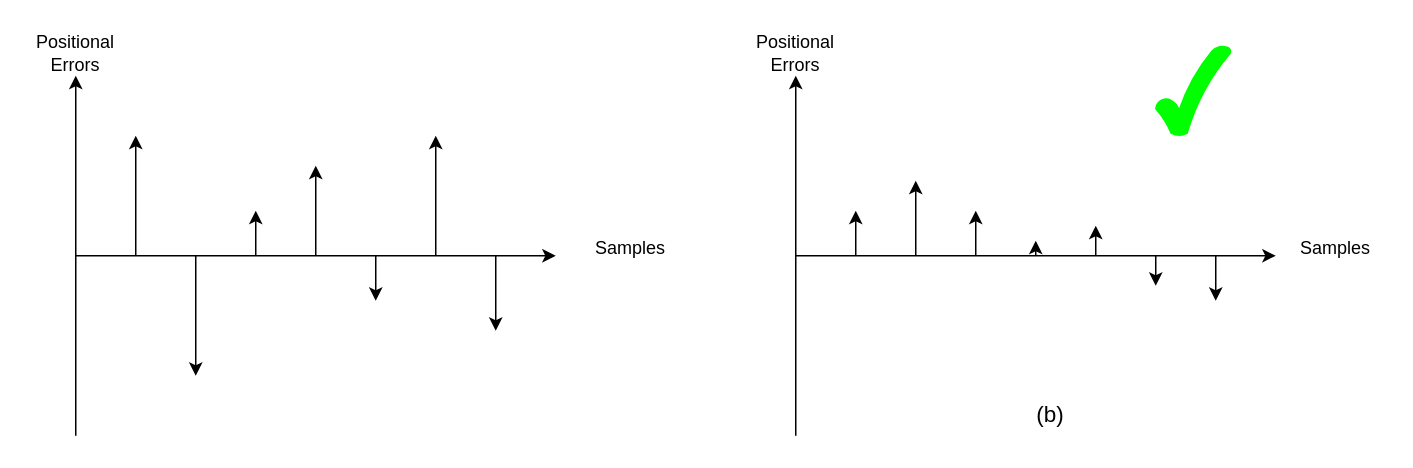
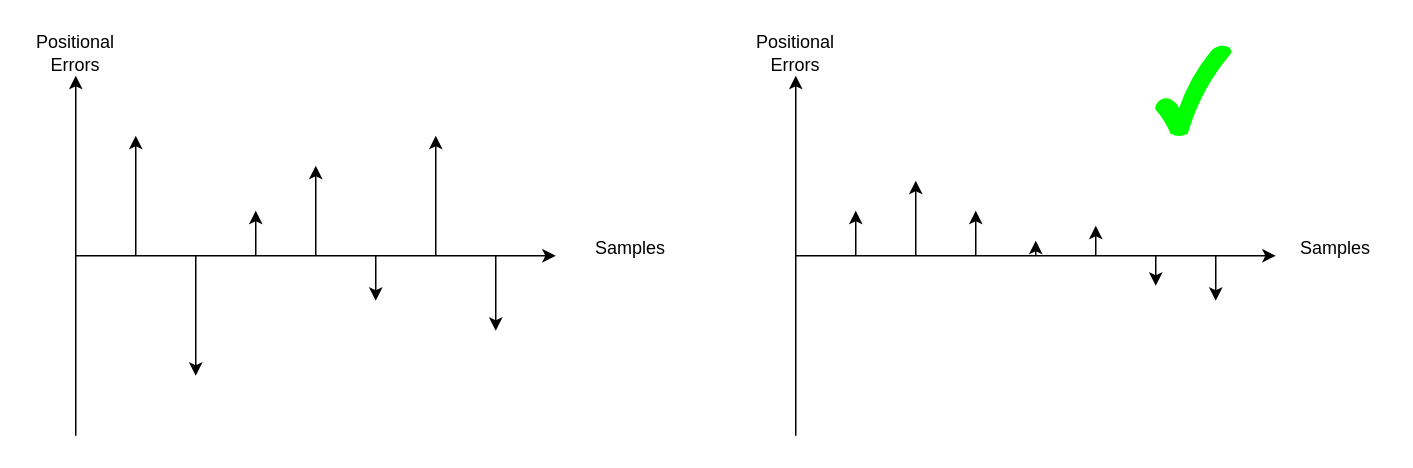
node "(b)": removed
